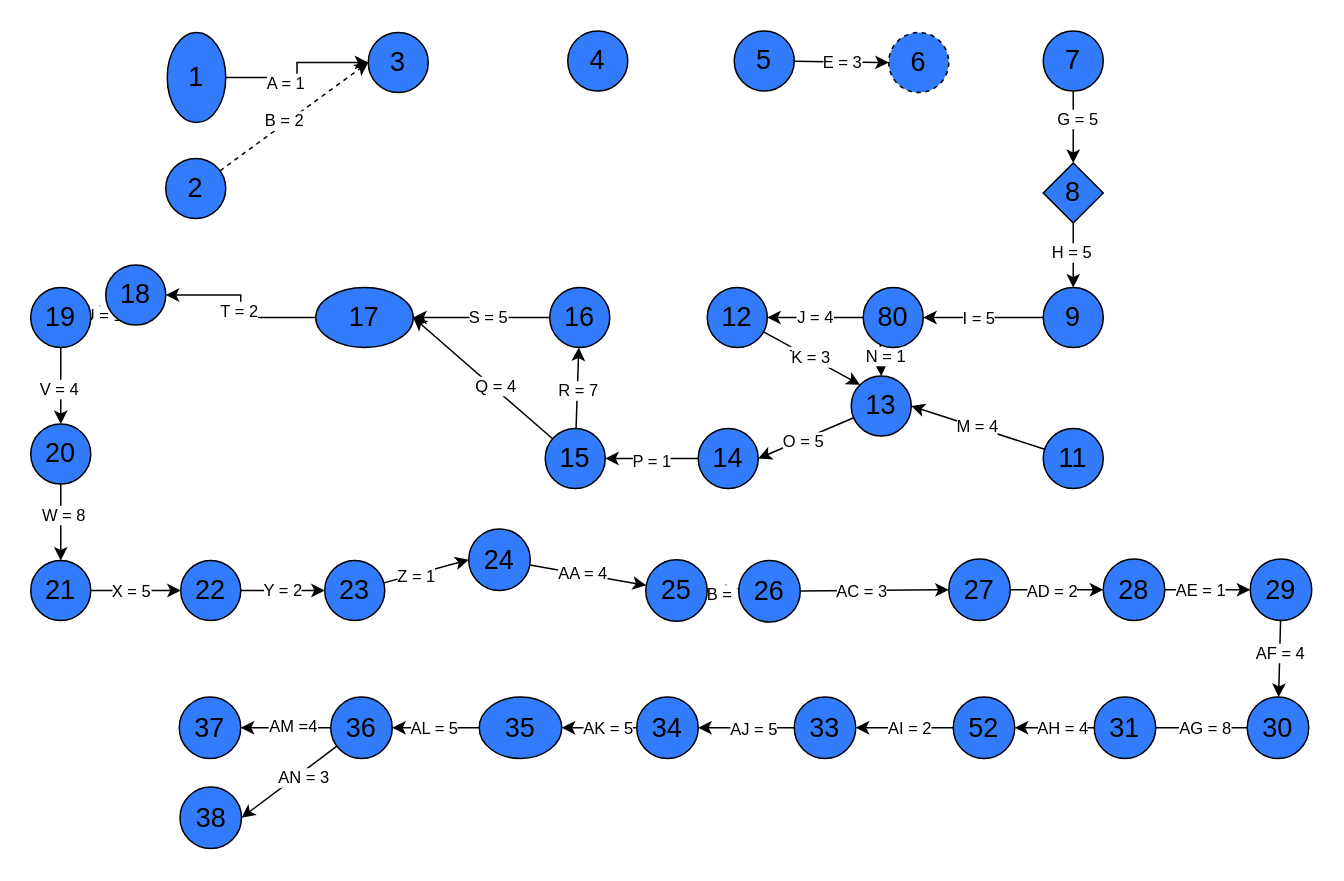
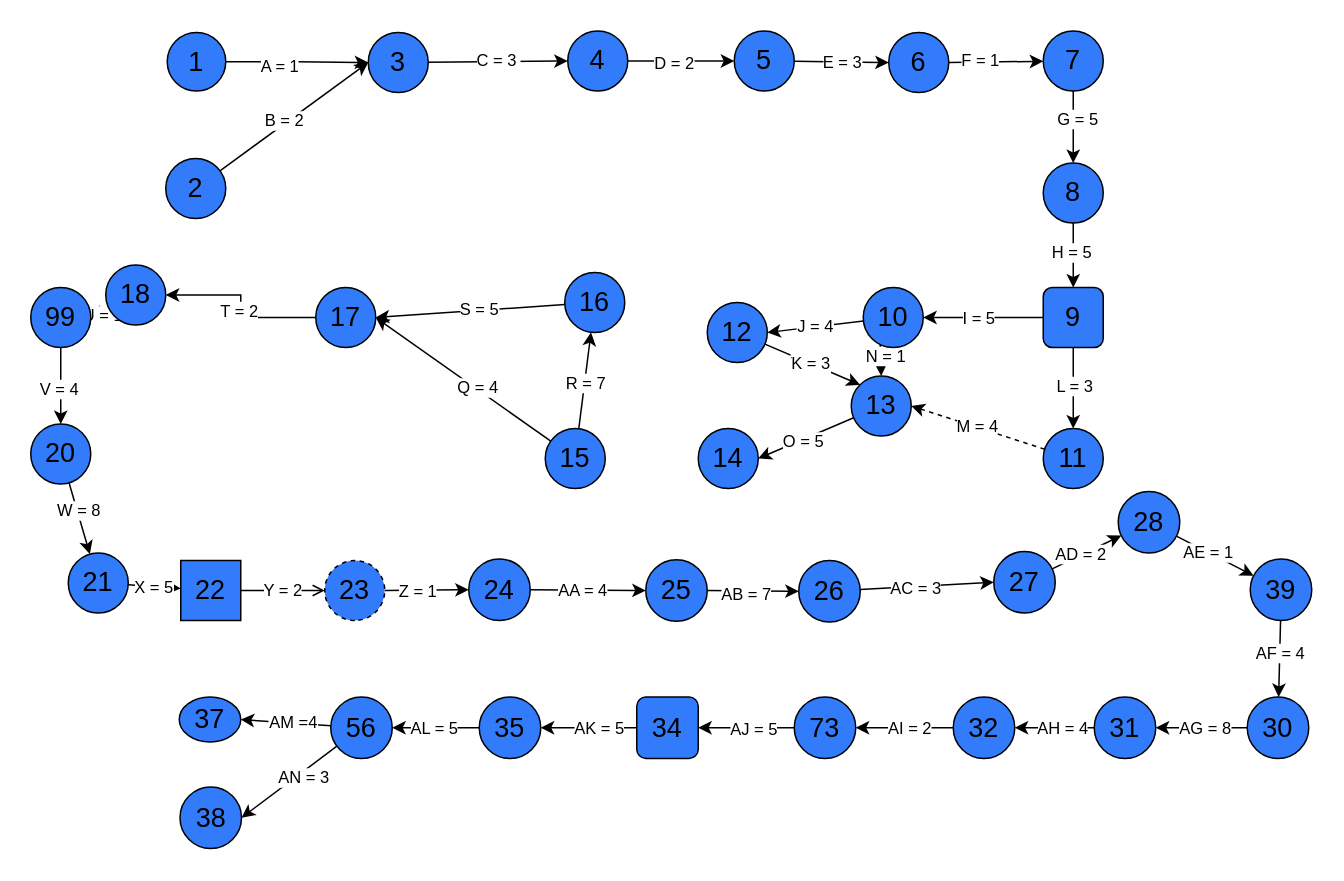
edge "3" -> "4": added, label "C = 3"
edge "4" -> "5": added, label "D = 2"
node "6": style dashed -> solid
edge "6" -> "7": added, label "F = 1"
node "1": size 59x90 -> 59x59
edge "2" -> "3": style dashed -> solid
node "8": shape diamond -> ellipse
node "19": label "19" -> "99"
node "17": size 98x60 -> 60x60
node "16": moved (580, 317) -> (595, 302)
node "12": moved (737, 317) -> (737, 332)
node "80": label "80" -> "10"
node "9": shape ellipse -> rounded rectangle
edge "9" -> "11": added, label "L = 3"
edge "11" -> "13": style solid -> dashed
edge "14" -> "15": removed, label "P = 1"
node "24": moved (500, 560) -> (500, 590)
node "21": moved (61, 590) -> (98, 583)
node "22": shape ellipse -> rectangle
edge "22" -> "23": arrowhead classic -> open
node "23": style solid -> dashed
node "27": moved (980, 590) -> (1025, 582)
node "28": moved (1134, 590) -> (1149, 522)
node "29": label "29" -> "39"
node "26": moved (770, 591) -> (830, 591)
node "37": size 62x62 -> 62x45
node "36": label "36" -> "56"
node "35": size 83x62 -> 62x62
node "34": shape ellipse -> rounded rectangle
node "33": label "33" -> "73"
node "52": label "52" -> "32"
edge "31" -- "30": arrowhead none -> classic
